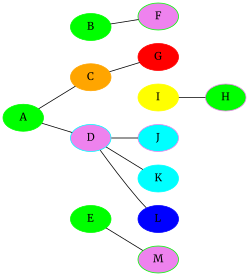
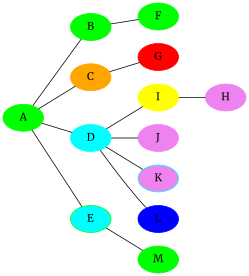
node "F": fillcolor violet -> green
edge "B" -- "A": added
node "H": fillcolor green -> violet
edge "I" -- "D": added
node "D": fillcolor violet -> cyan
node "J": fillcolor cyan -> violet
edge "A" -- "E": added
node "K": fillcolor cyan -> violet
node "E": fillcolor green -> cyan
node "M": fillcolor violet -> green
